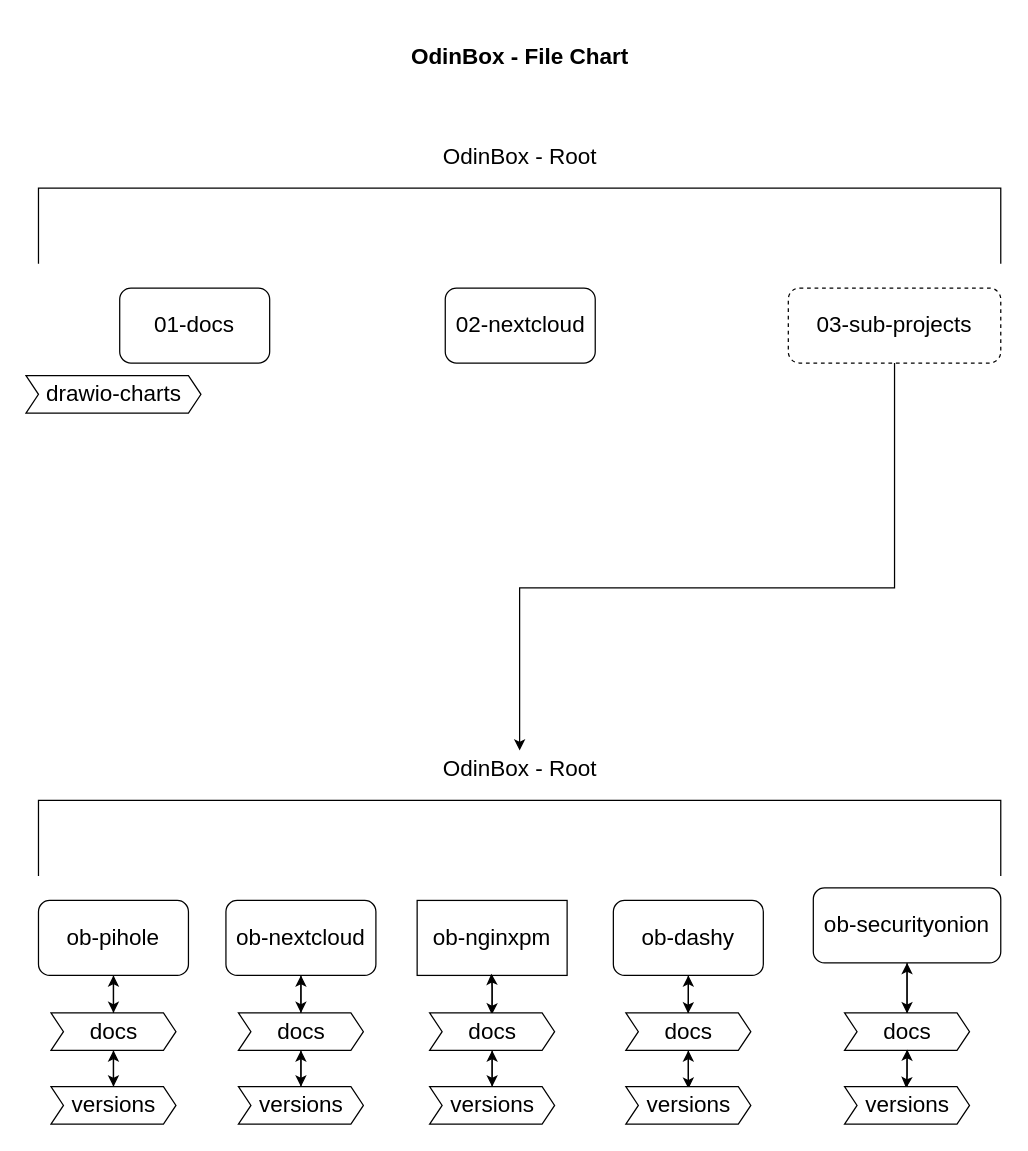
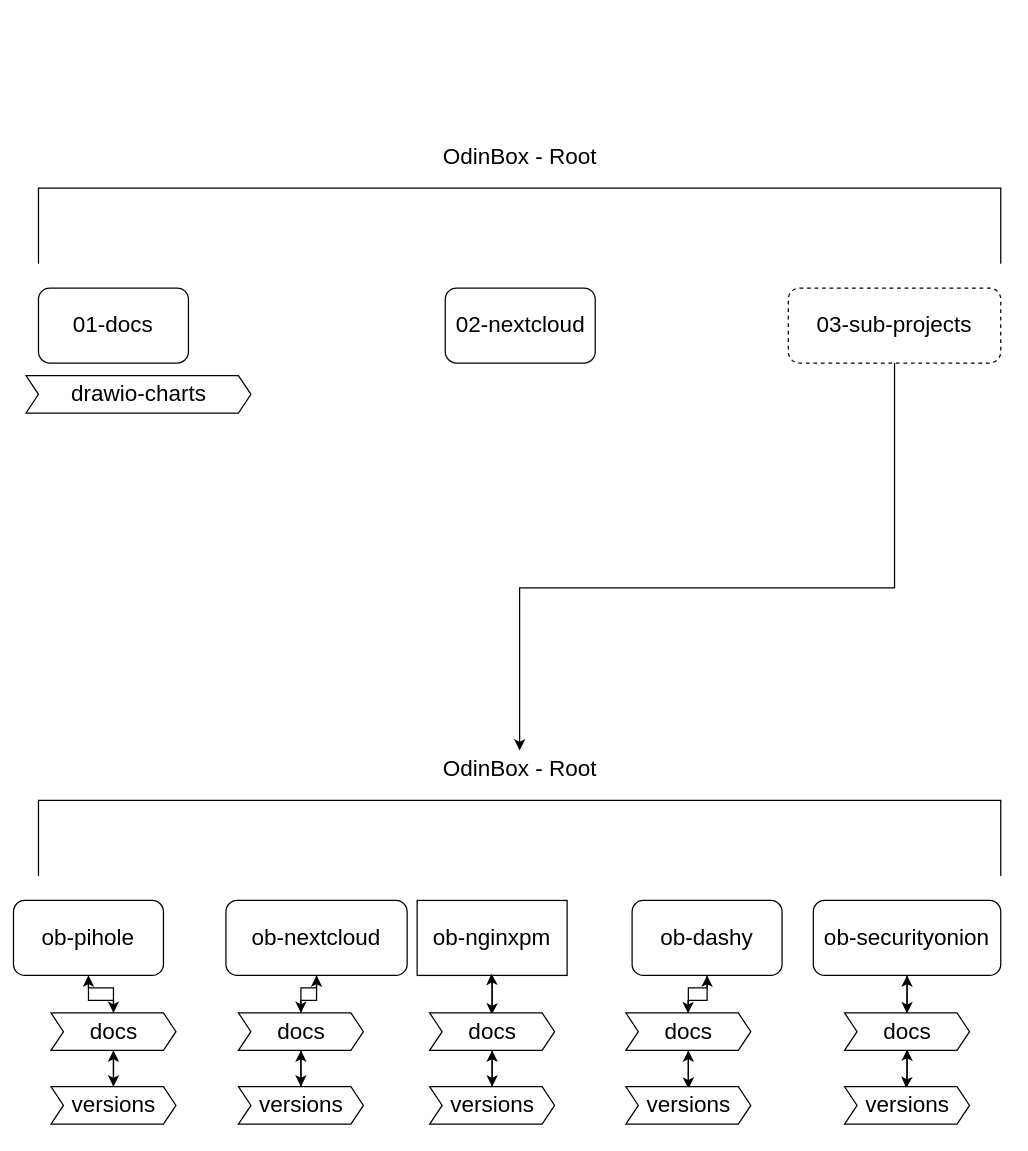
node "OdinBox - File Chart": removed
node "01-docs": moved (194, 326) -> (113, 326)
node "drawio-charts": size 175x38 -> 225x38
node "ob-securityonion": moved (907, 926) -> (907, 938)
node "ob-pihole": moved (113, 938) -> (88, 938)
node "ob-nextcloud": size 150x75 -> 181x75
node "ob-dashy": moved (688, 938) -> (707, 938)
